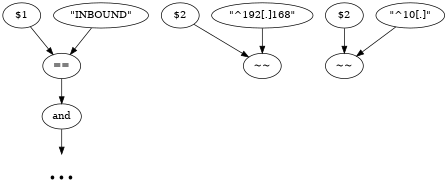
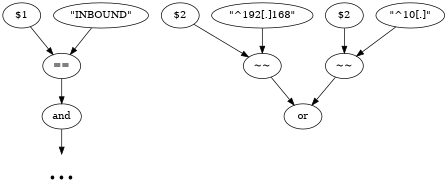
node "or": added
